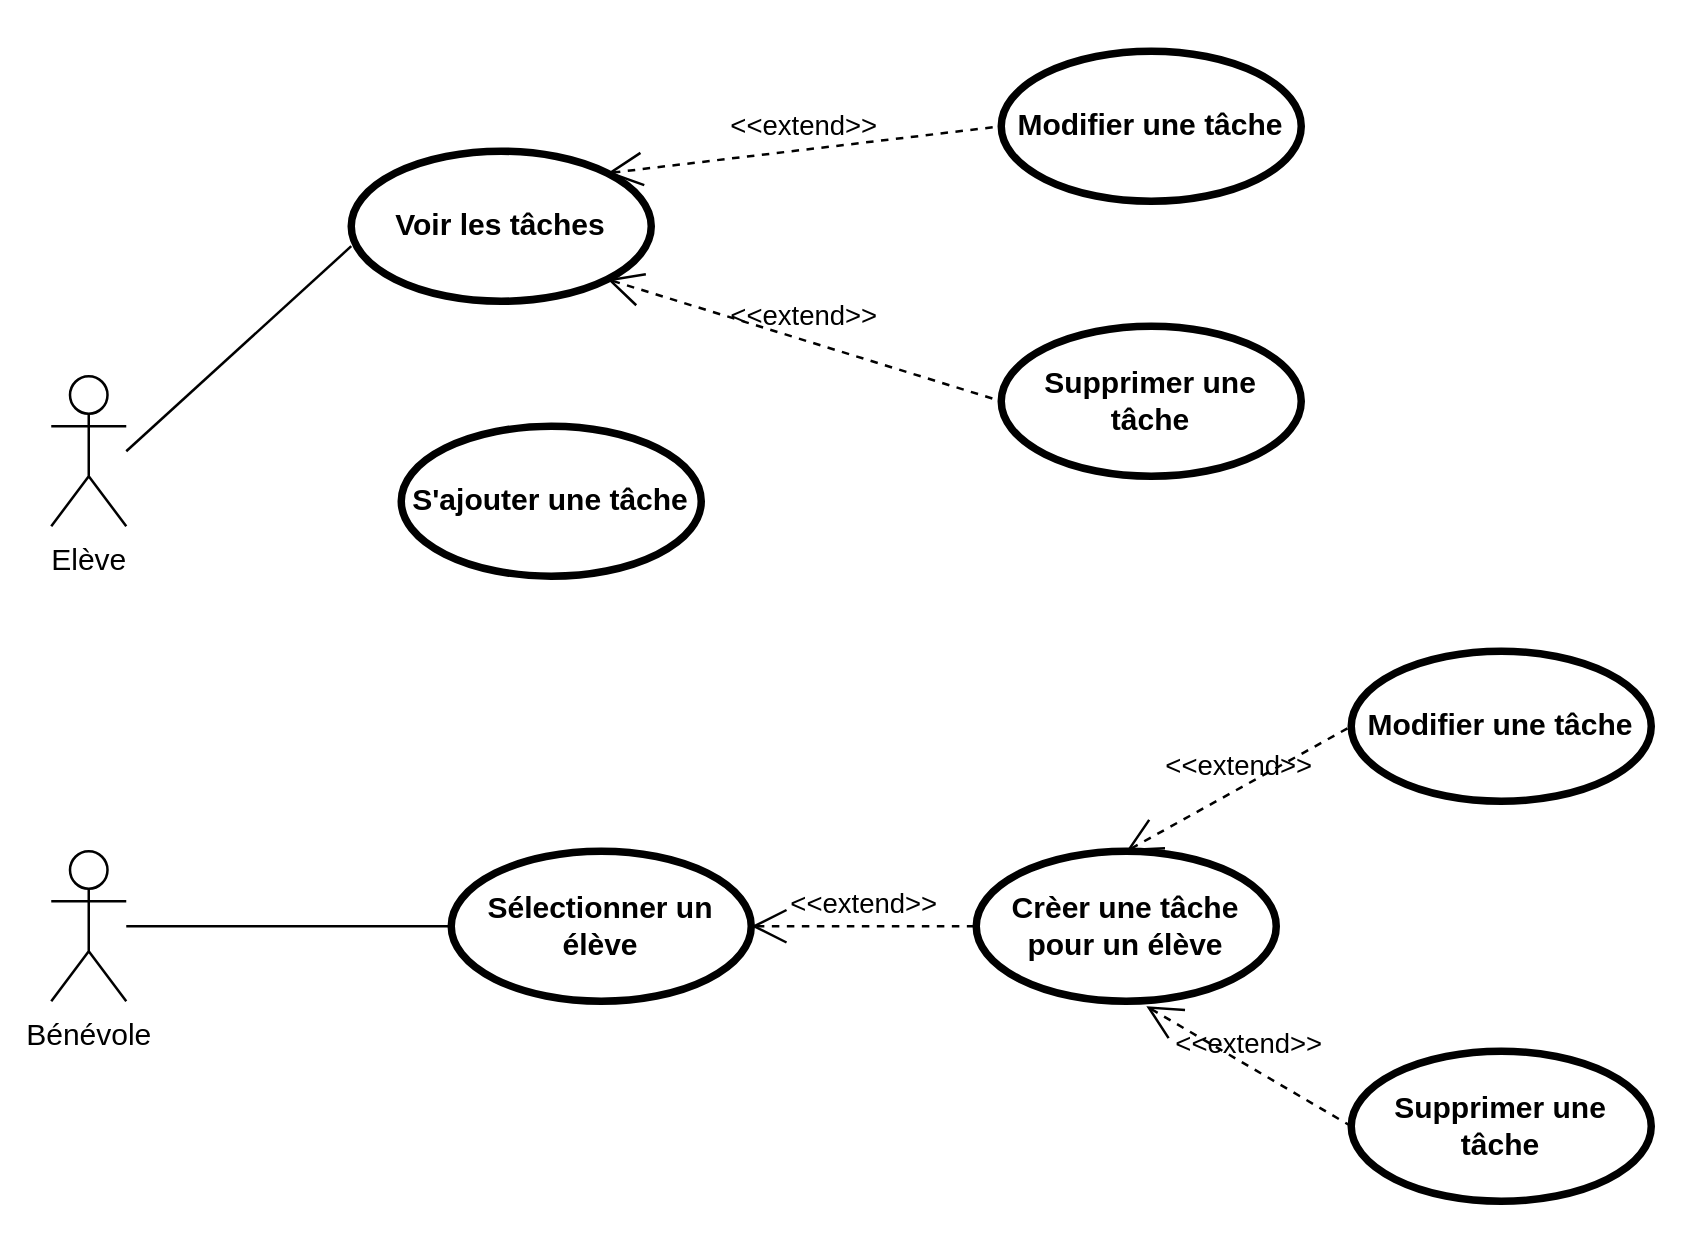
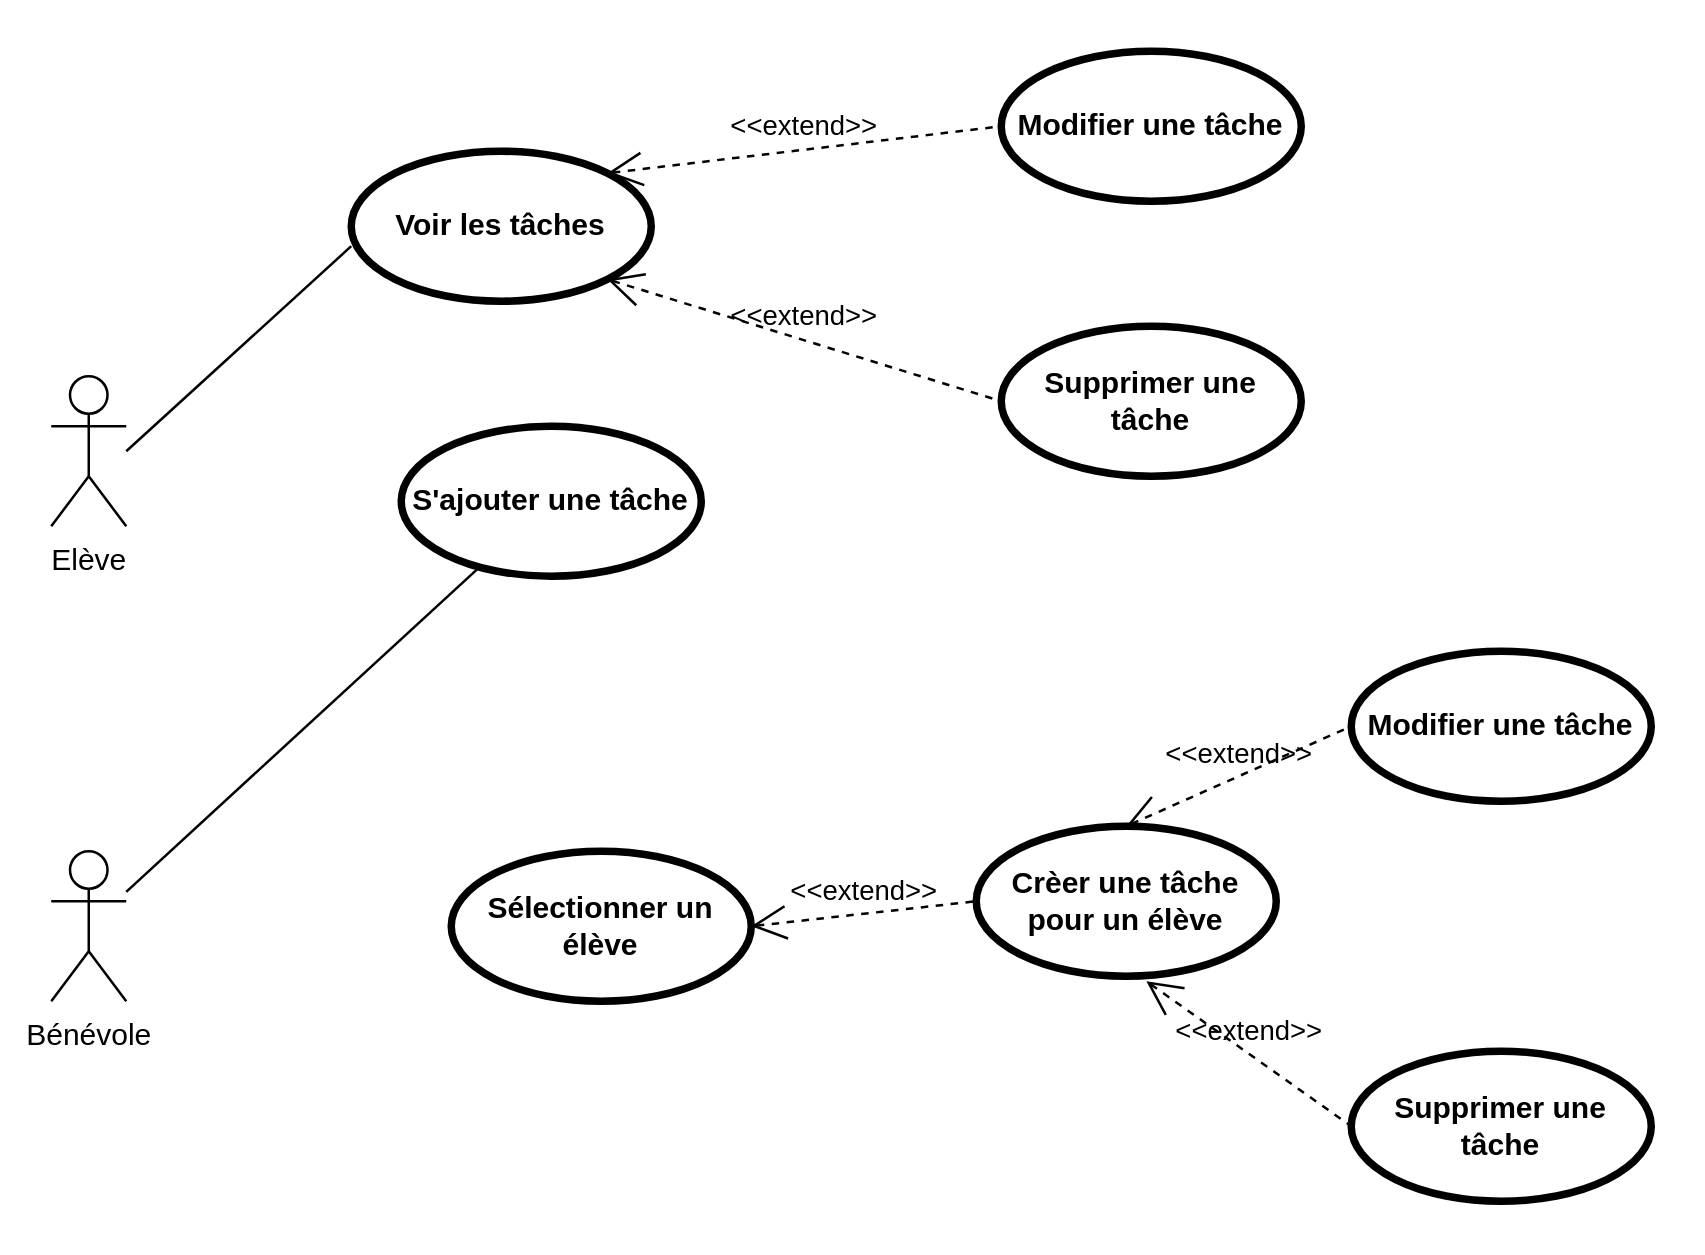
edge "Bénévole" -- "Sélectionner un élève": now "Bénévole" -- "S'ajouter une tâche"
node "Crèer une tâche pour un élève": moved (1126, 926) -> (1126, 901)
